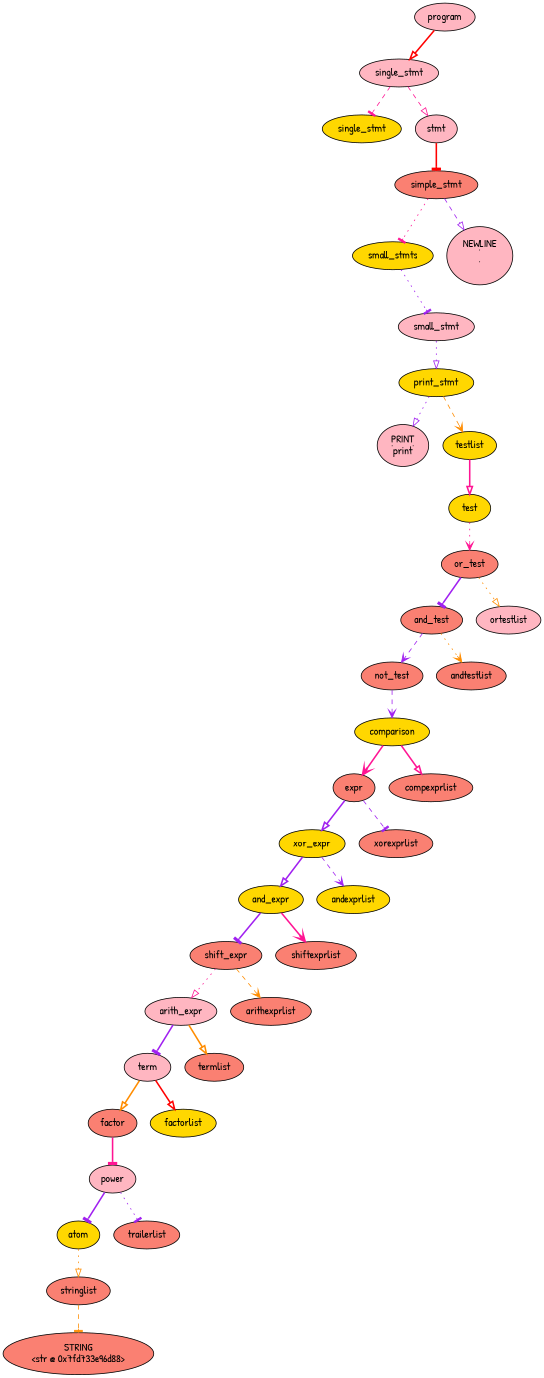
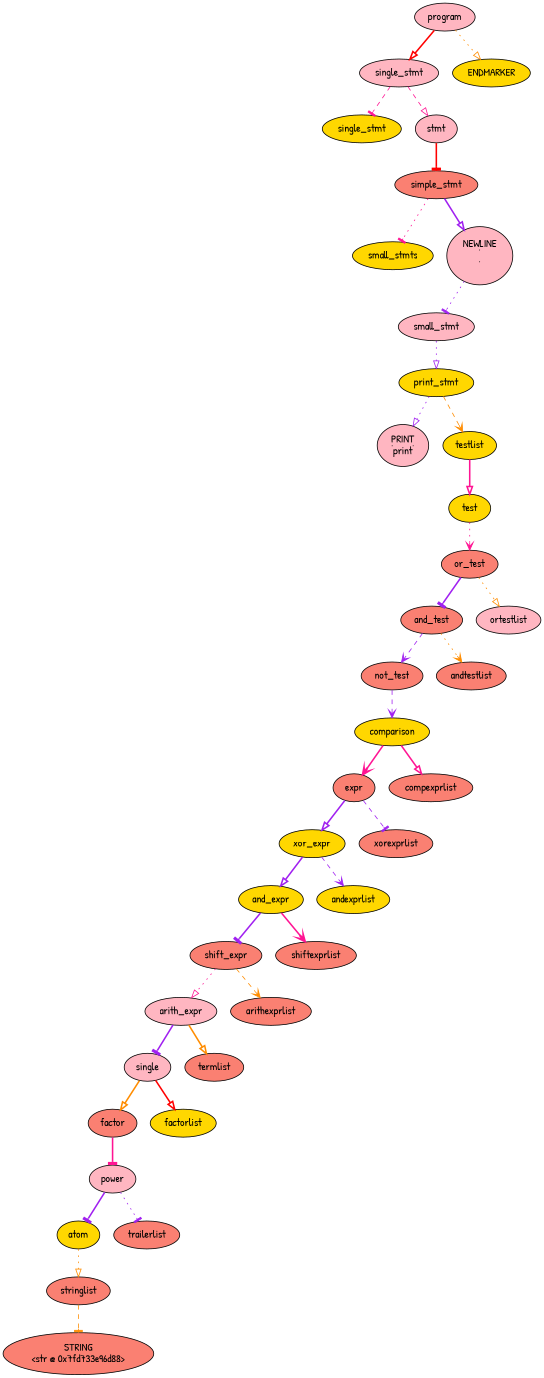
node "ENDMARKER": added
edge "simple_stmt" -> "NEWLINE ' '": style dashed -> bold
edge "small_stmts" -> "small_stmt": now "NEWLINE ' '" -> "small_stmt"
node "term": label "term" -> "single"
